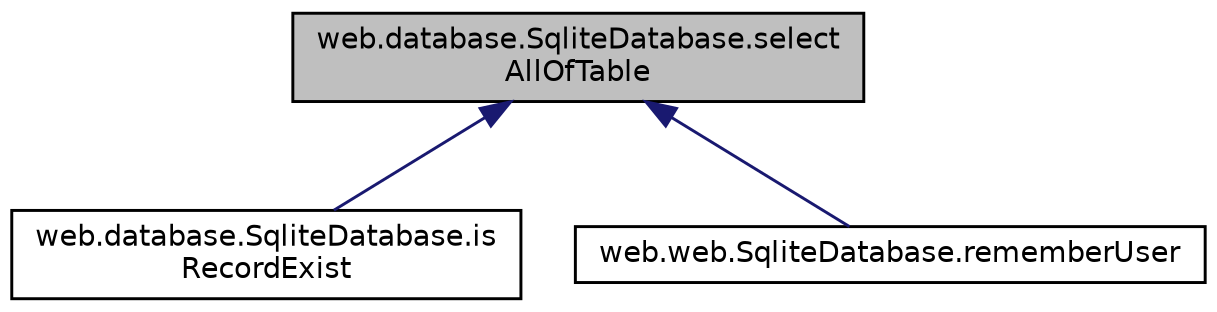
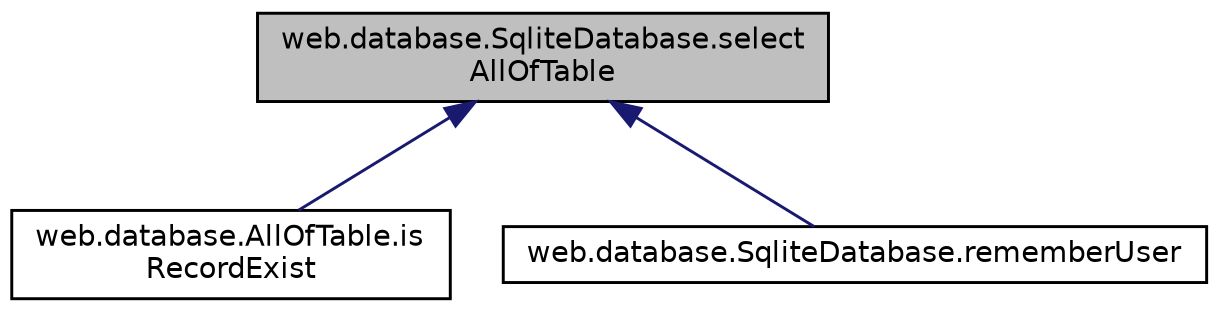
node "web.database.SqliteDatabase.is RecordExist": label "web.database.SqliteDatabase.is RecordExist" -> "web.database.AllOfTable.is RecordExist"
node "web.web.SqliteDatabase.rememberUser": label "web.web.SqliteDatabase.rememberUser" -> "web.database.SqliteDatabase.rememberUser"
